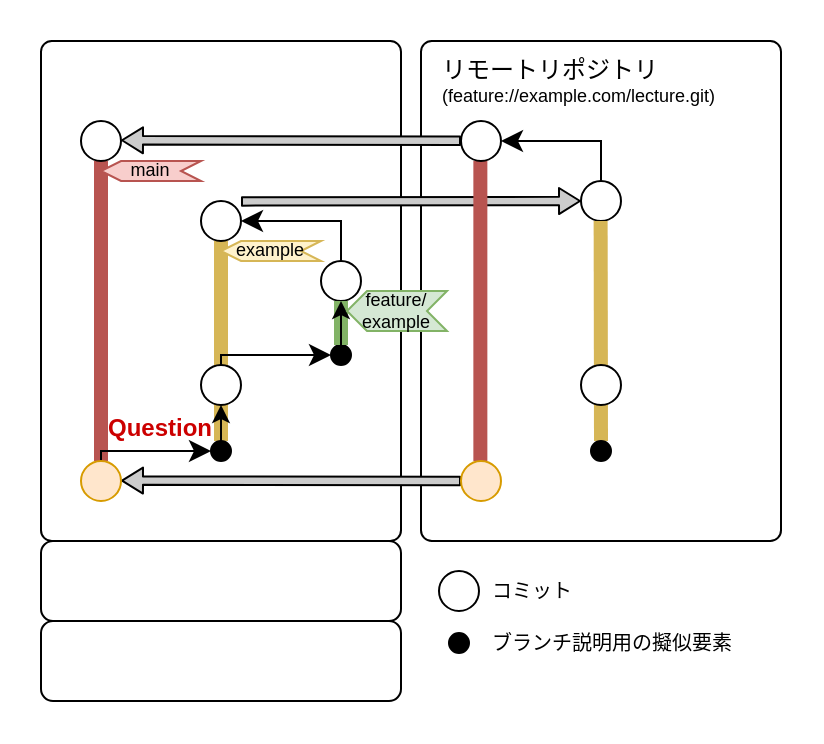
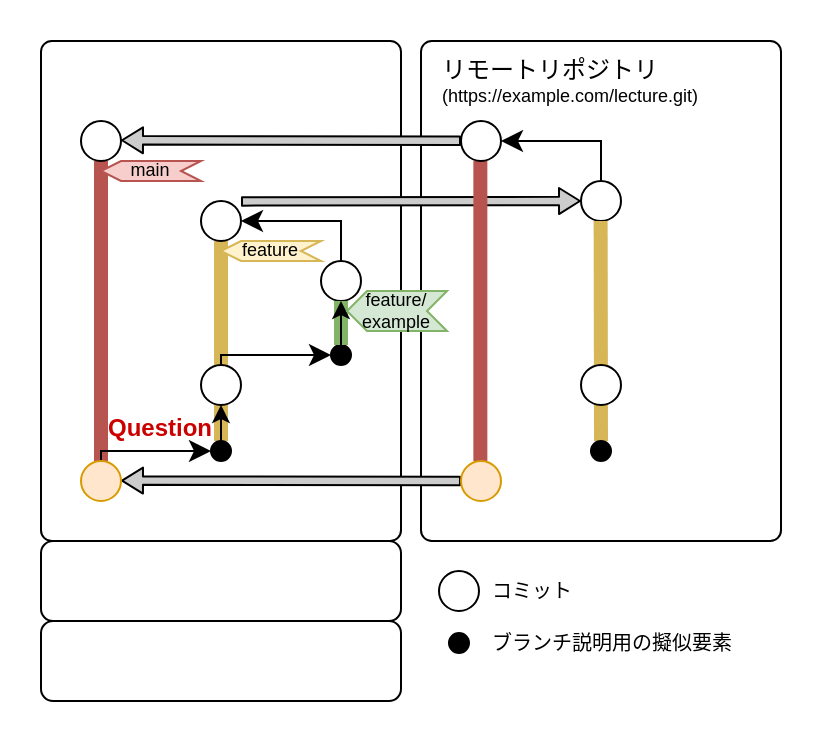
node "(feature://example.com/lecture.git)": label "(feature://example.com/lecture.git)" -> "(https://example.com/lecture.git)"
node "example": label "example" -> "feature"
